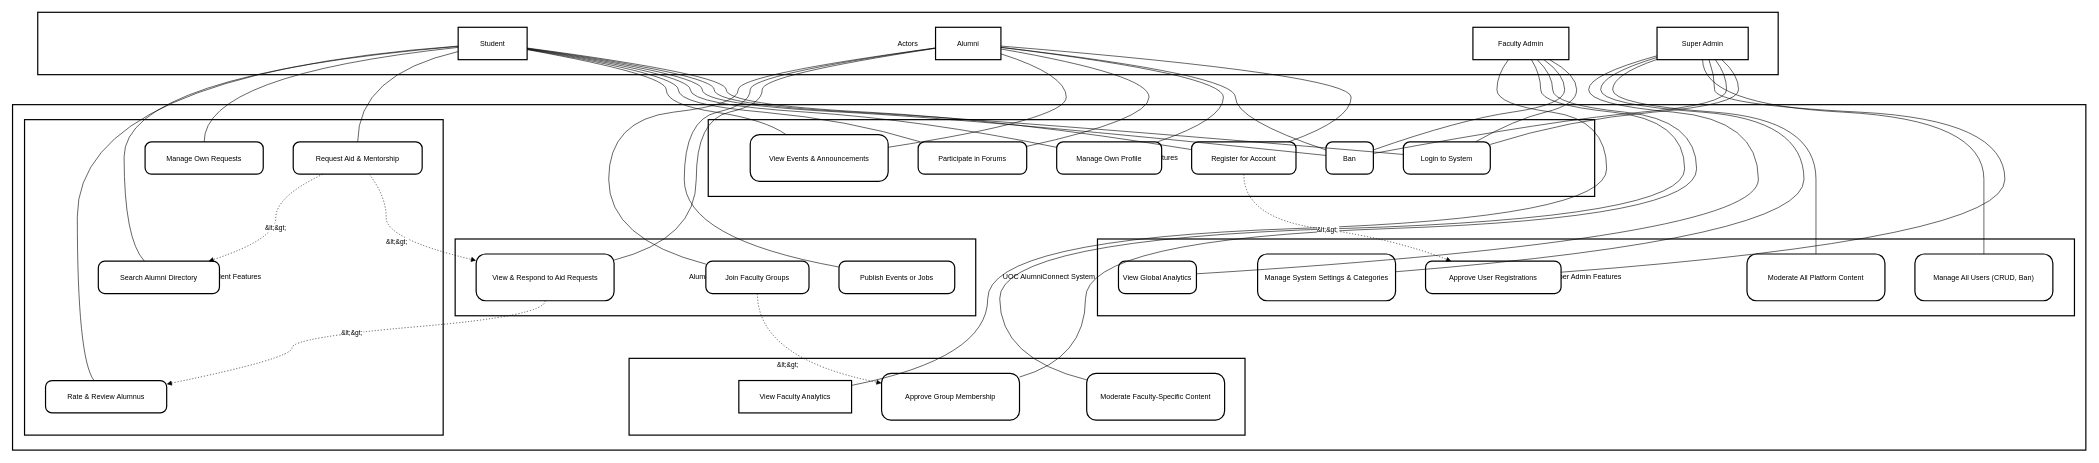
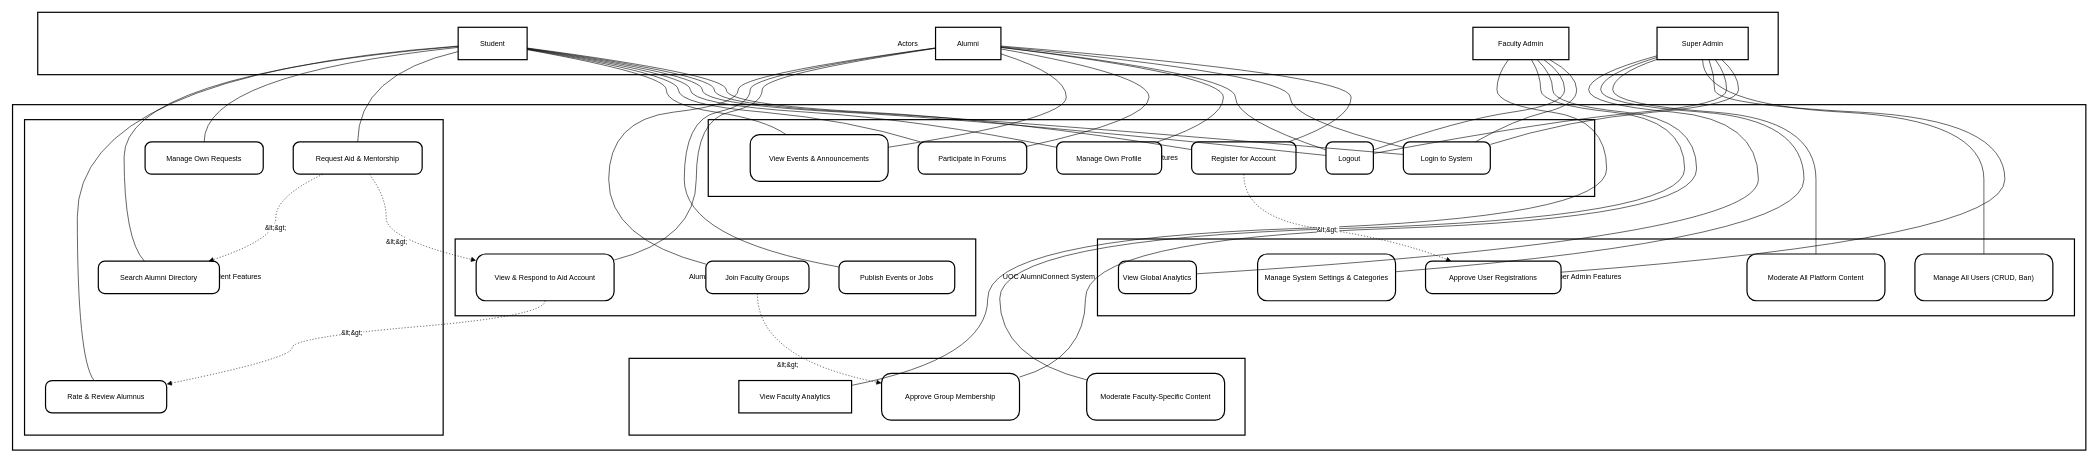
edge "Alumni" -- "Login to System": added
node "Ban": label "Ban" -> "Logout"
node "View & Respond to Aid Requests": label "View & Respond to Aid Requests" -> "View & Respond to Aid Account"
